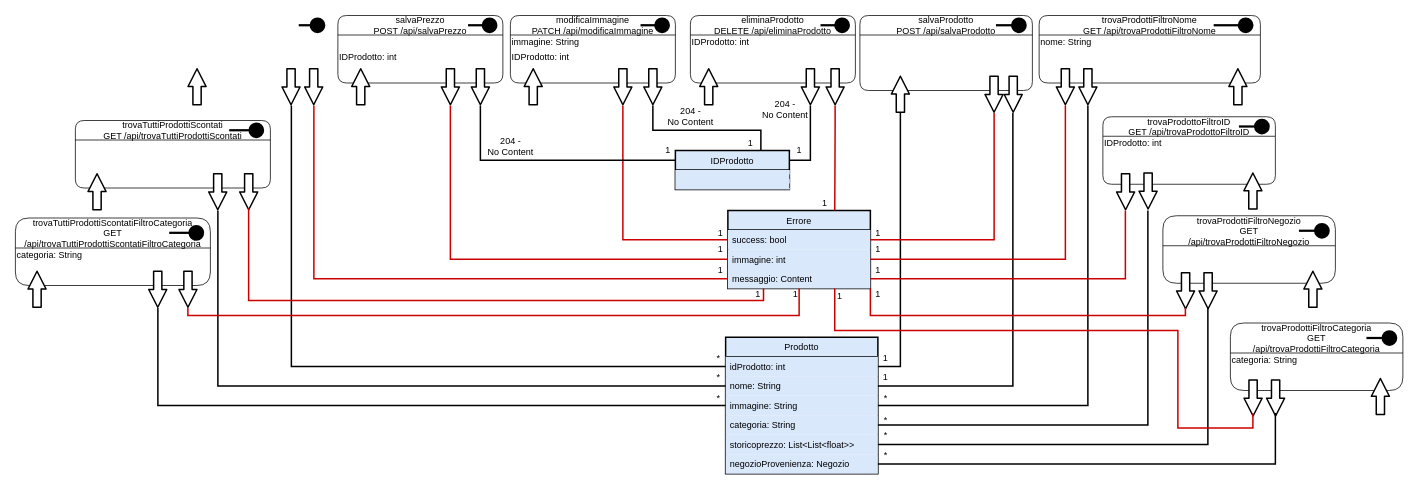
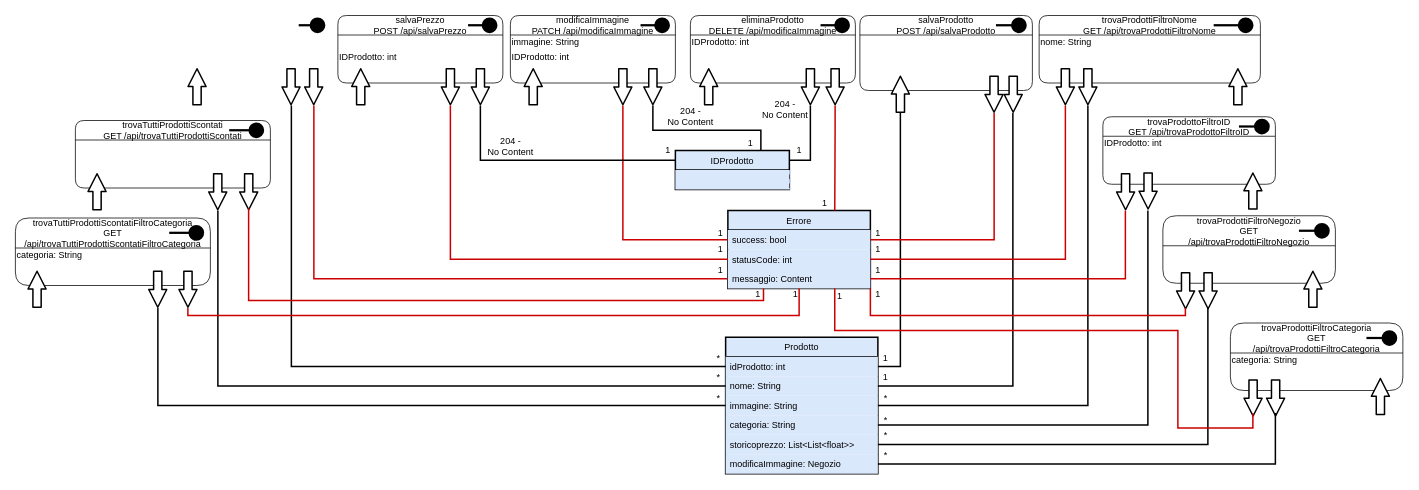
node "eliminaProdotto DELETE /api/eliminaProdotto": label "eliminaProdotto DELETE /api/eliminaProdotto" -> "eliminaProdotto DELETE /api/modificaImmagine"
node "immagine: int": label "immagine: int" -> "statusCode: int"
node "negozioProvenienza: Negozio": label "negozioProvenienza: Negozio" -> "modificaImmagine: Negozio"
